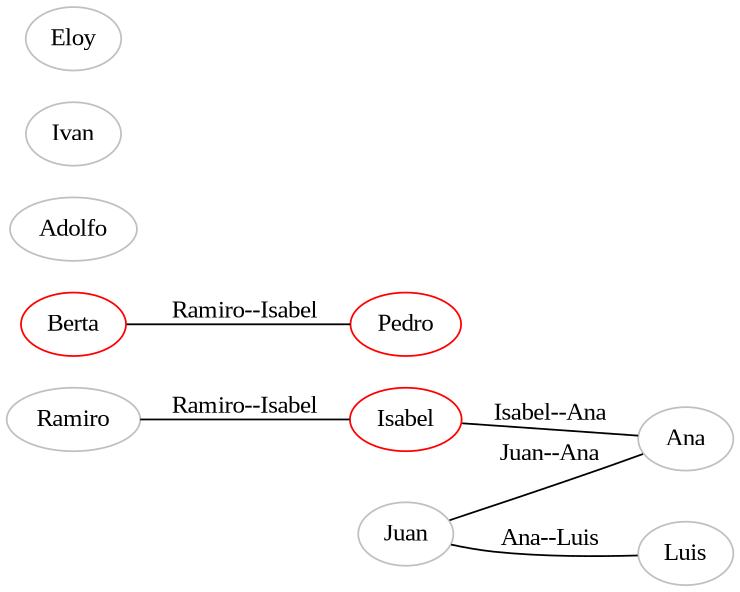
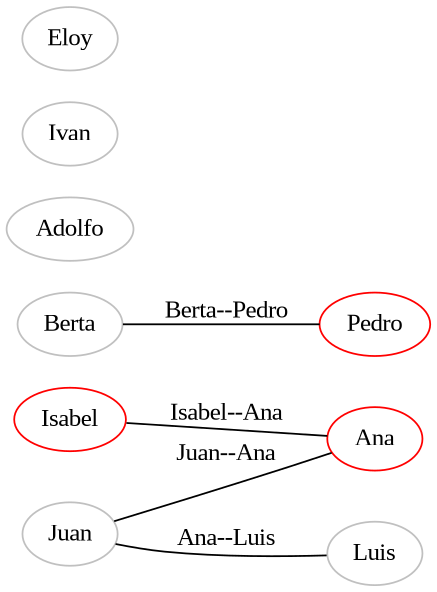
edge "Berta" -- "Pedro": label "Ramiro--Isabel" -> "Berta--Pedro"
node "Berta": color red -> gray
node "Ramiro": removed
node "Ana": color gray -> red
